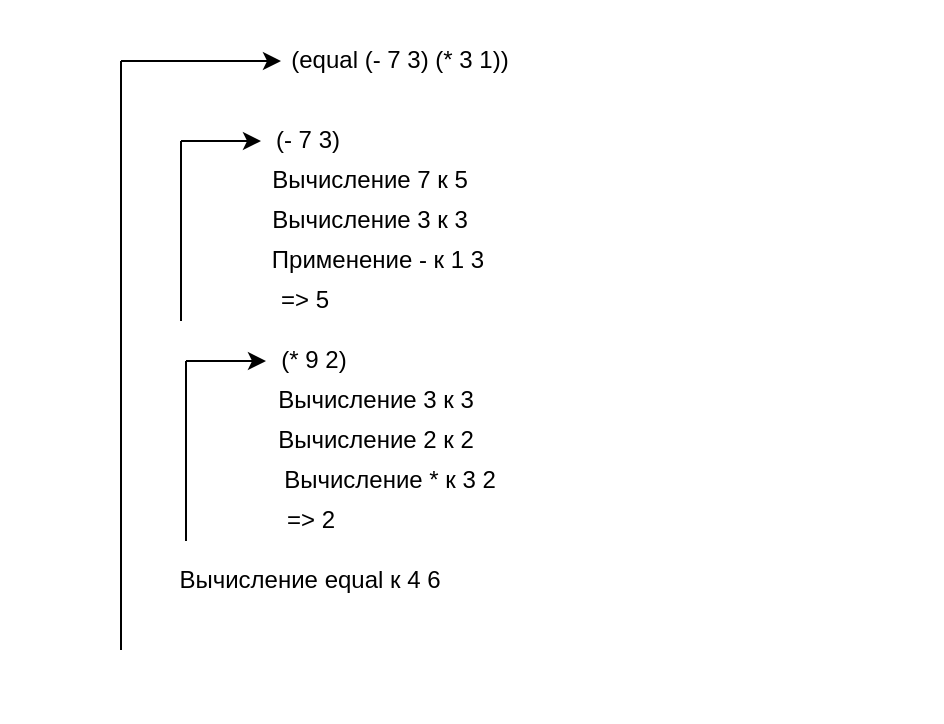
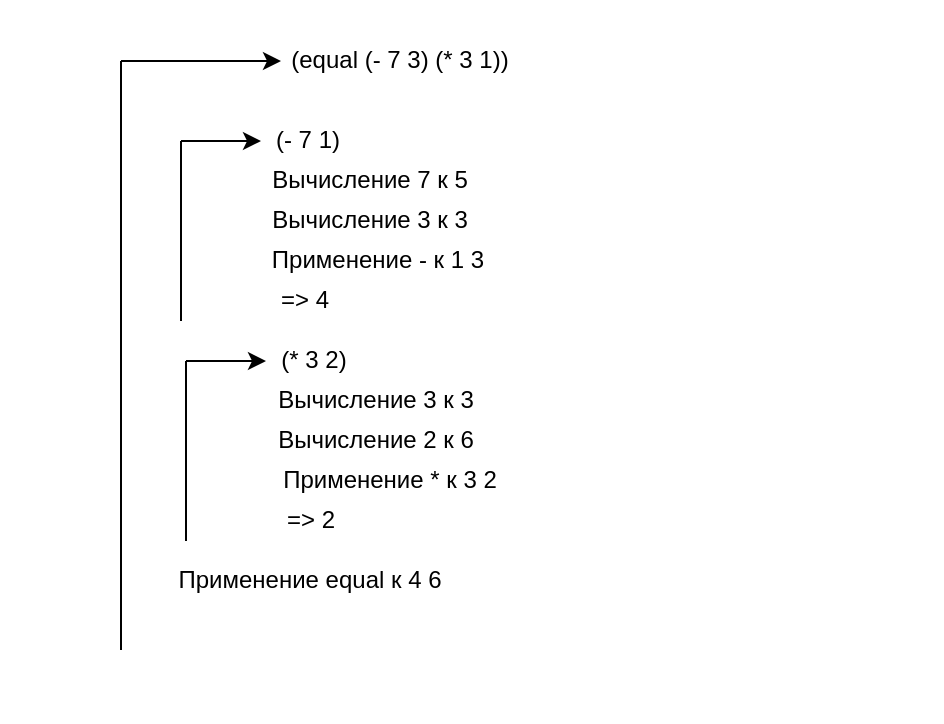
node "(- 7 3)": label "(- 7 3)" -> "(- 7 1)"
node "=> 5": label "=> 5" -> "=> 4"
node "(* 9 2)": label "(* 9 2)" -> "(* 3 2)"
node "Вычисление 2 к 2": label "Вычисление 2 к 2" -> "Вычисление 2 к 6"
node "Вычисление * к 3 2": label "Вычисление * к 3 2" -> "Применение * к 3 2"
node "Вычисление equal к 4 6": label "Вычисление equal к 4 6" -> "Применение equal к 4 6"
